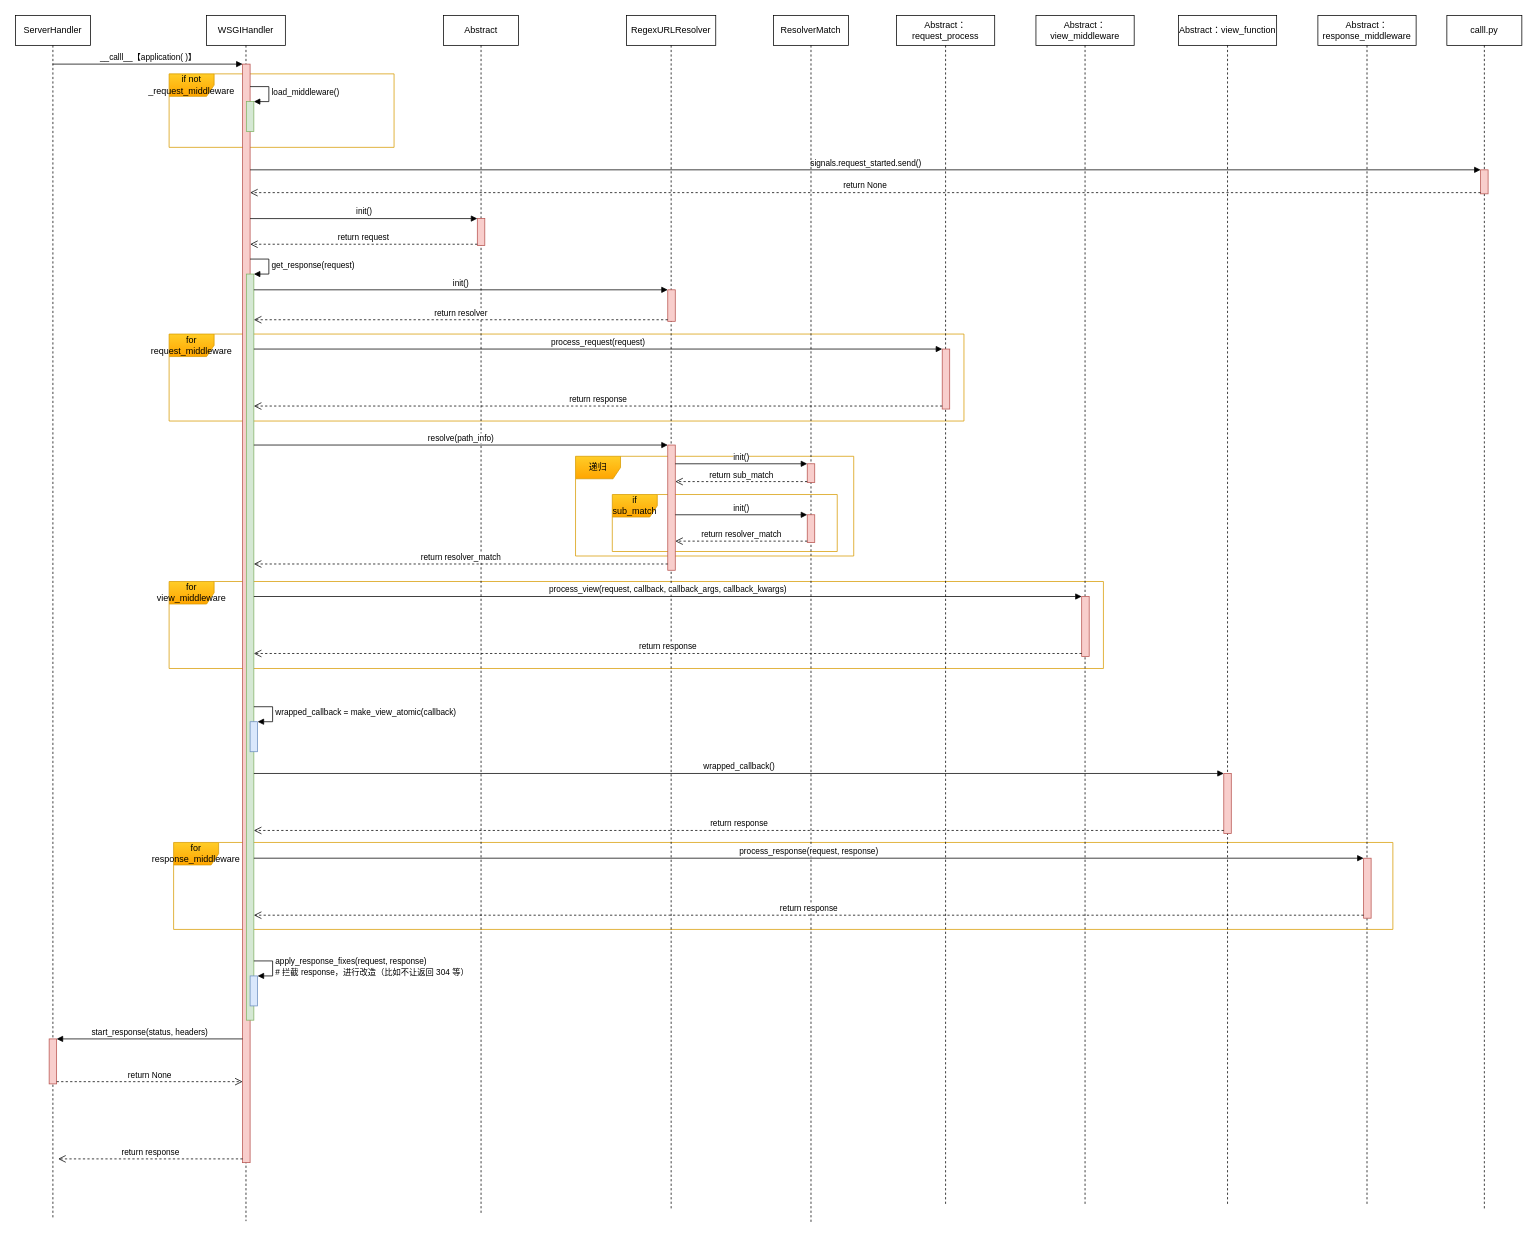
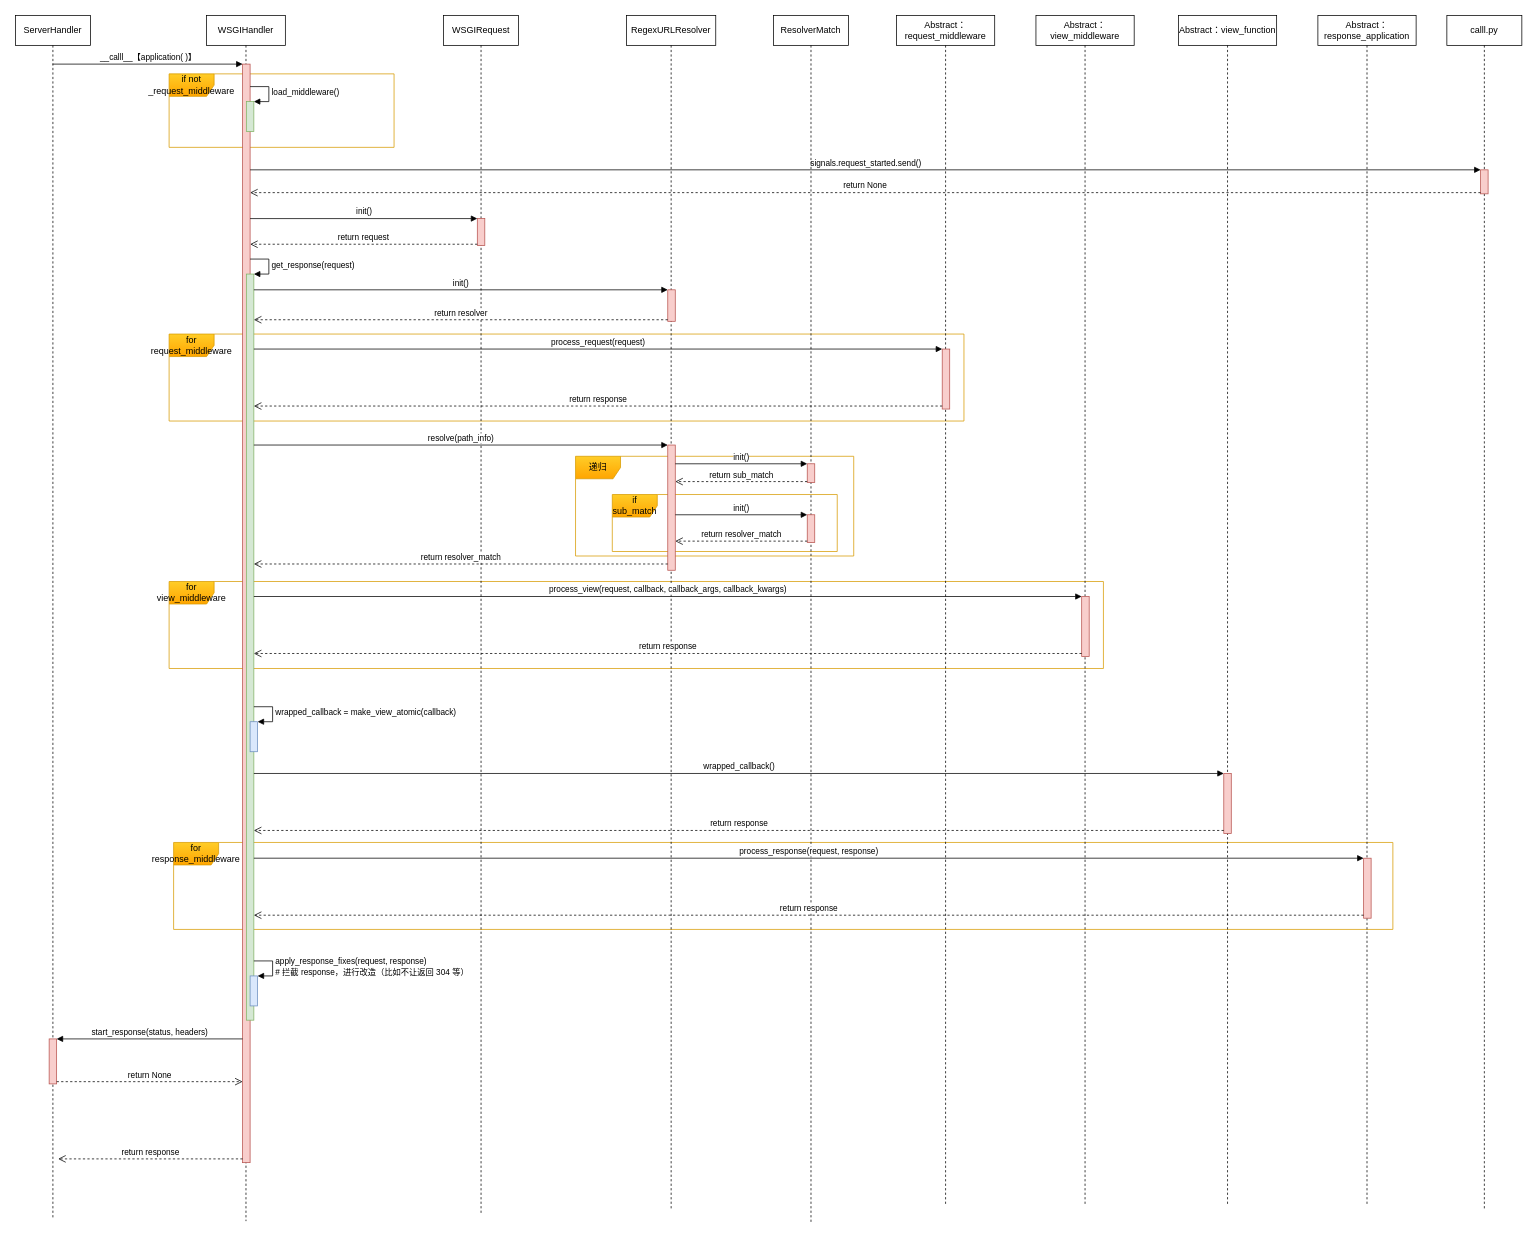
node "Abstract": label "Abstract" -> "WSGIRequest"
node "Abstract：request_process": label "Abstract：request_process" -> "Abstract：request_middleware"
node "Abstract：response_middleware": label "Abstract：response_middleware" -> "Abstract：response_application"
